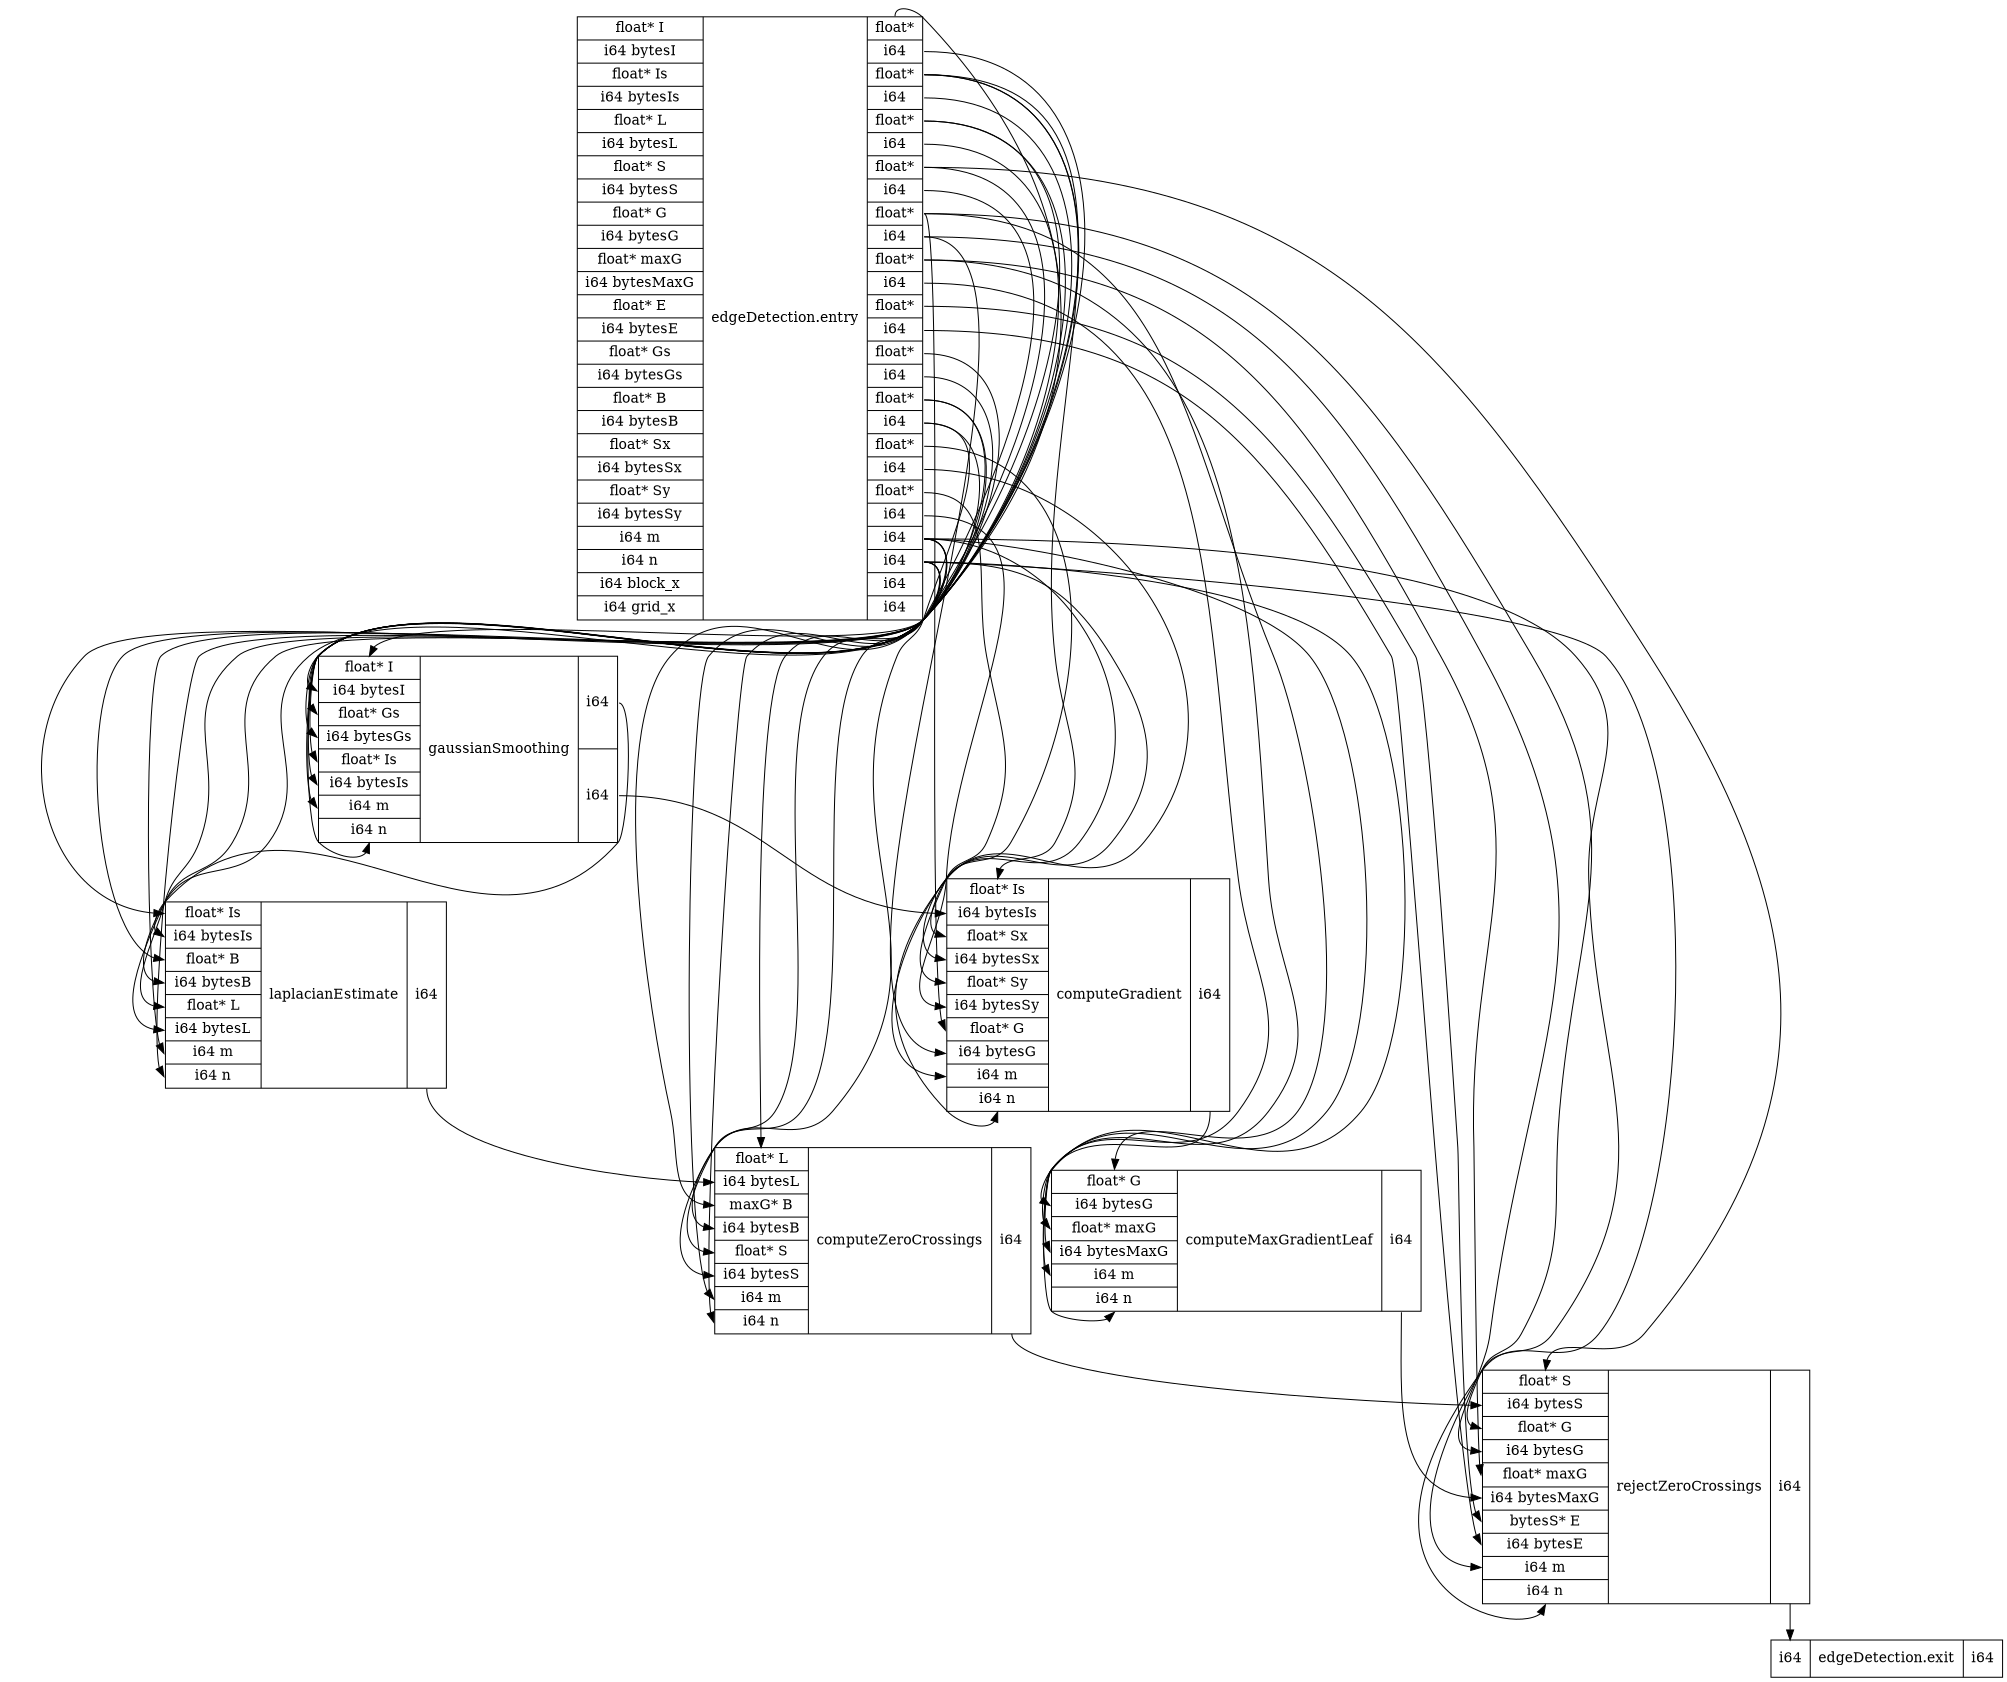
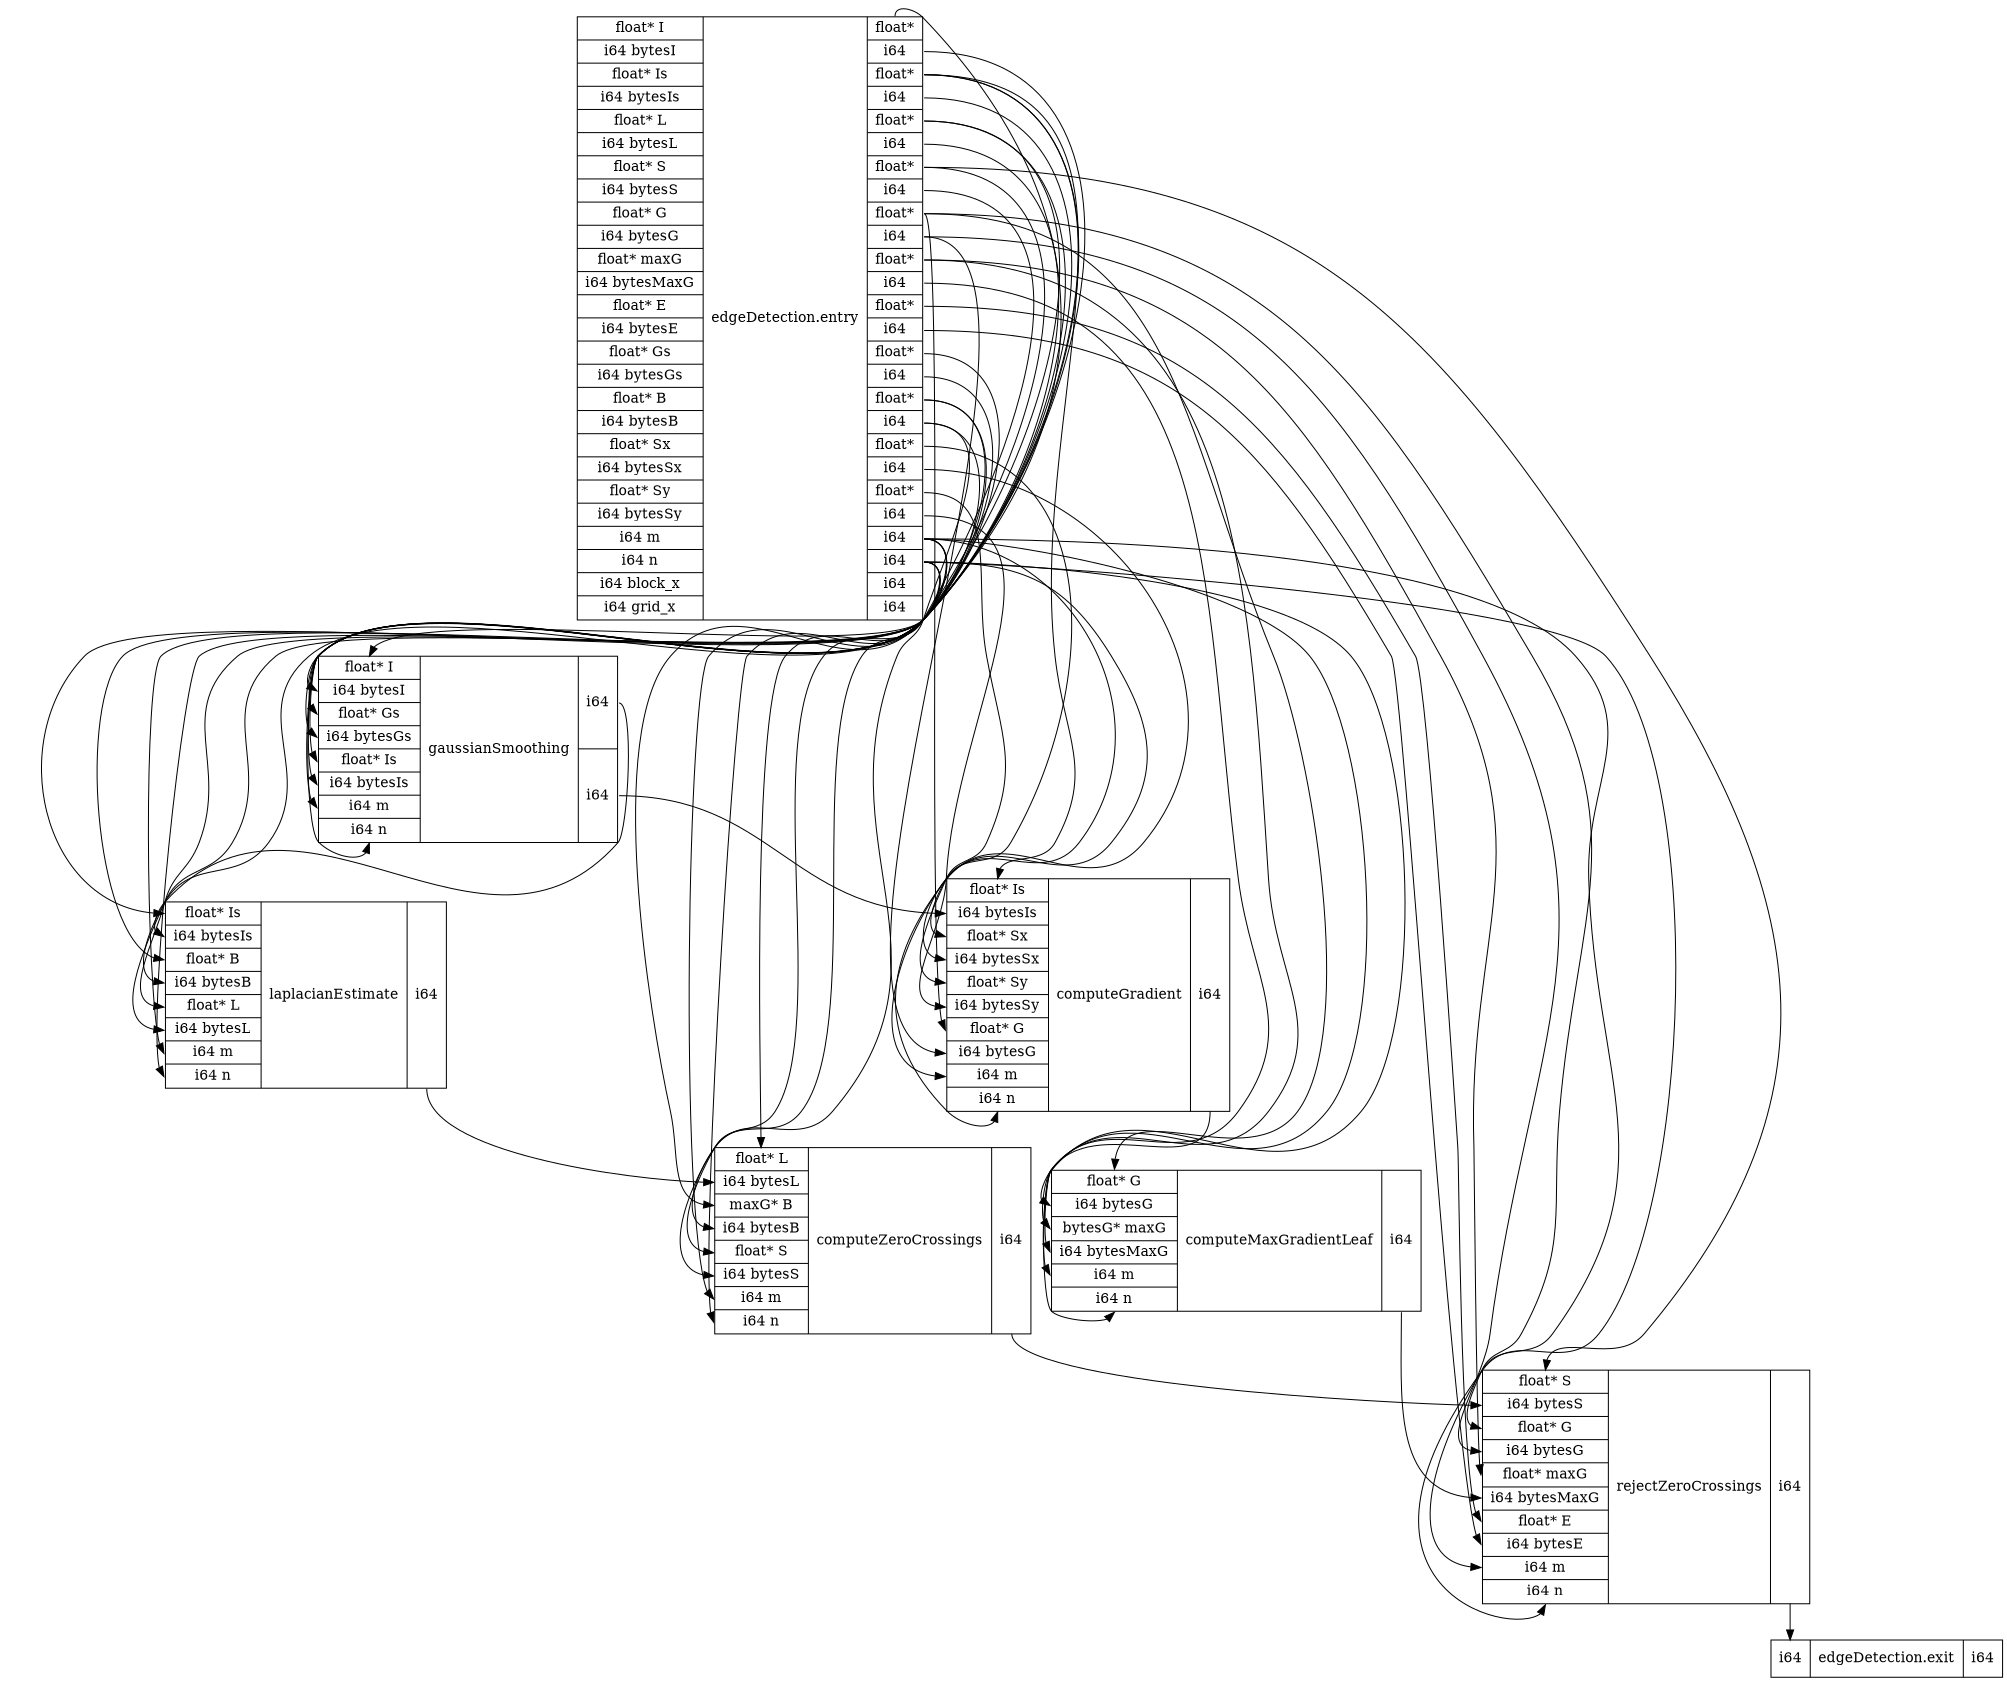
node "float* G": text "float* maxG" -> "bytesG* maxG"
node "float* S": text "bytesS* E" -> "float* E"
